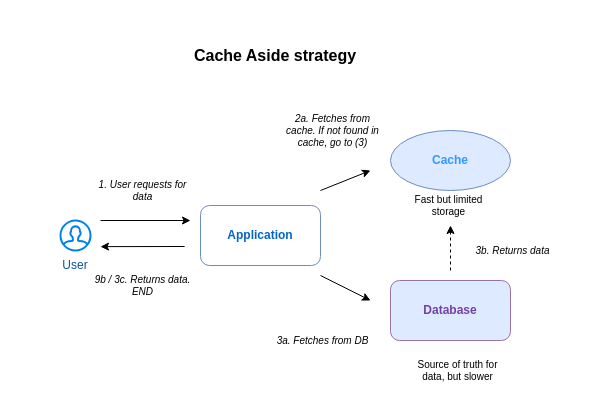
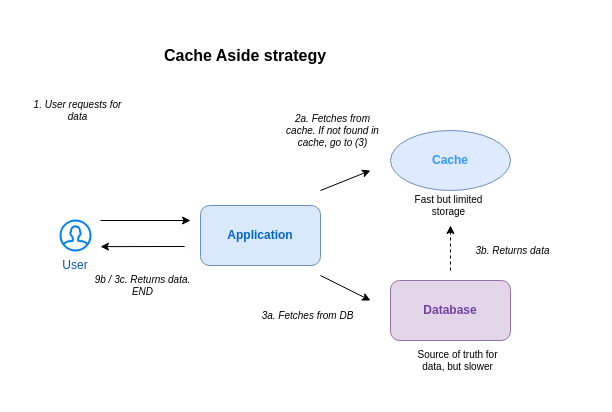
node "Cache Aside strategy": moved (276, 56) -> (246, 56)
node "1. User requests for data": moved (143, 191) -> (78, 111)
node "Application": fillcolor #ffffff -> #dae8fc
node "Database": fillcolor #ddeaff -> #e1d5e7
node "3a. Fetches from DB": moved (323, 341) -> (308, 316)
node "Source of truth for data, but slower": moved (458, 371) -> (458, 361)
